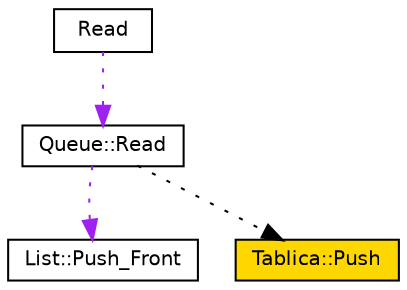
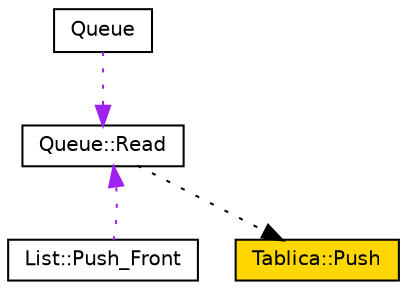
node "Read": label "Read" -> "Queue"
edge "Queue::Read" -> "List::Push_Front": reversed
